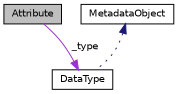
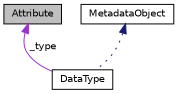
edge "Attribute" -> "DataType": reversed
